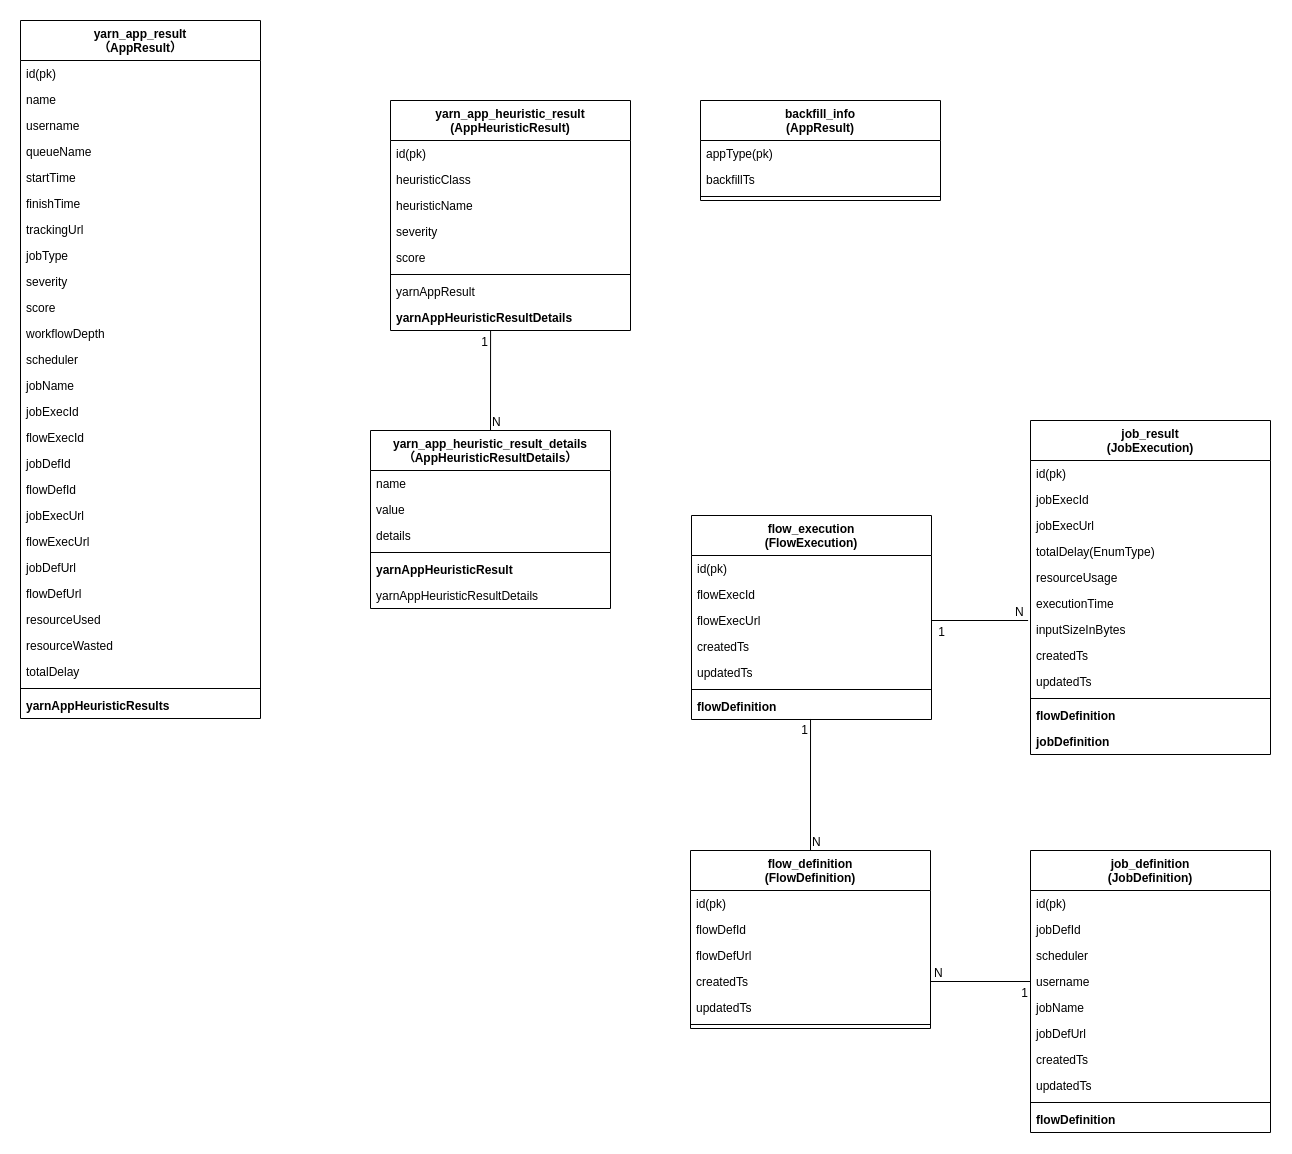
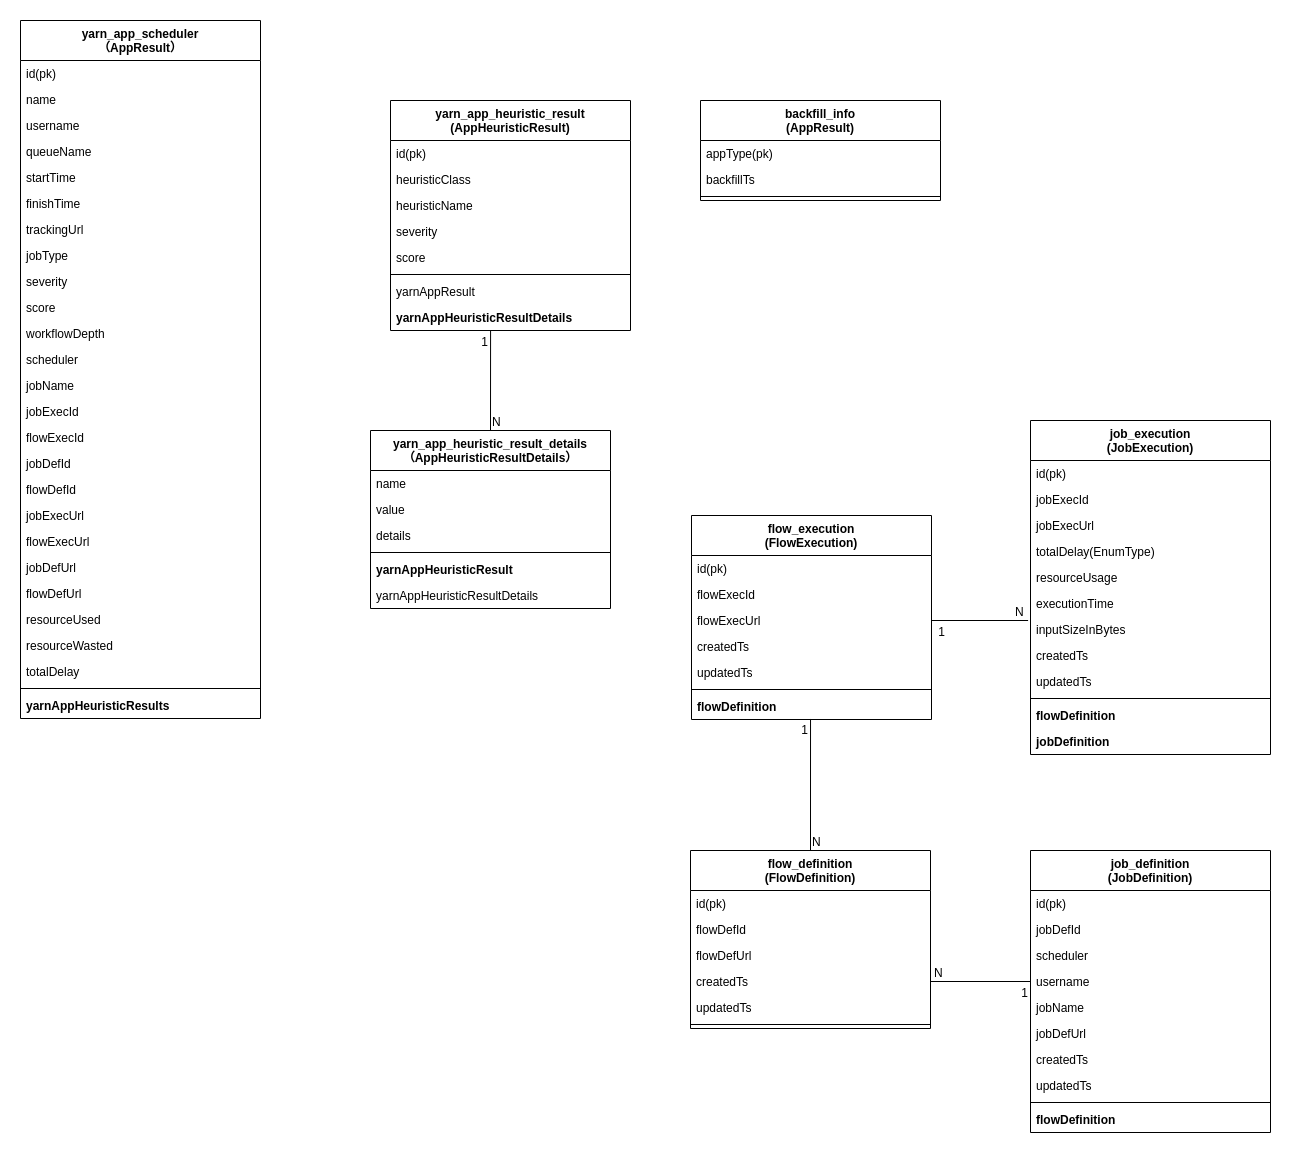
node "yarn_app_result （AppResult）": label "yarn_app_result （AppResult）" -> "yarn_app_scheduler （AppResult）"
node "job_result (JobExecution)": label "job_result (JobExecution)" -> "job_execution (JobExecution)"
